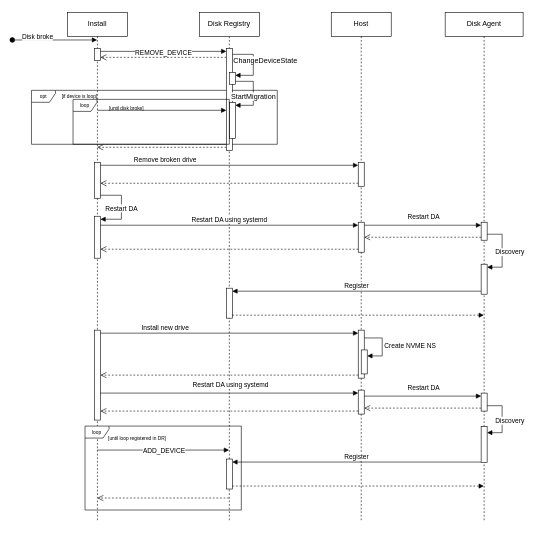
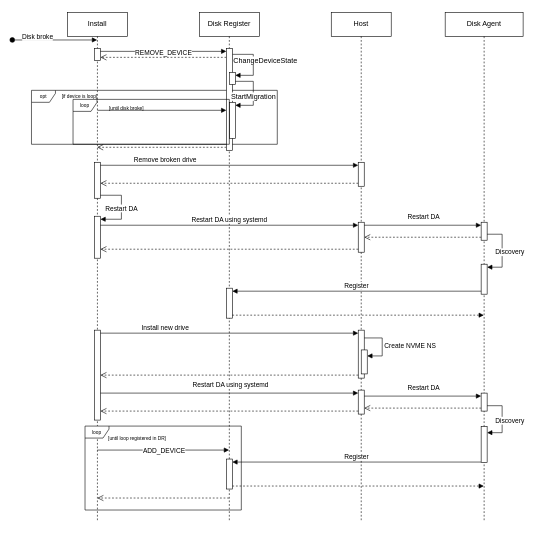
node "Disk Registry": label "Disk Registry" -> "Disk Register"
